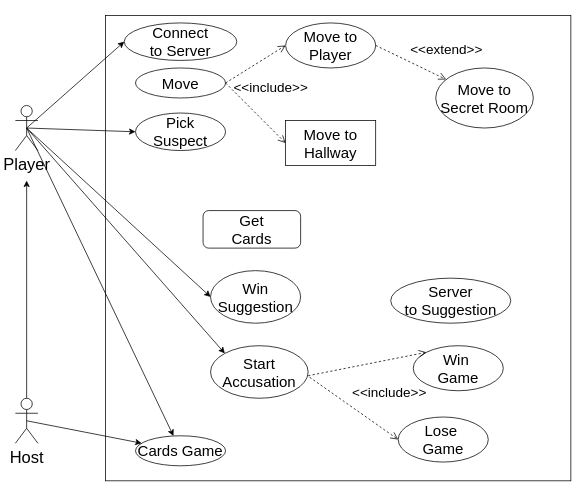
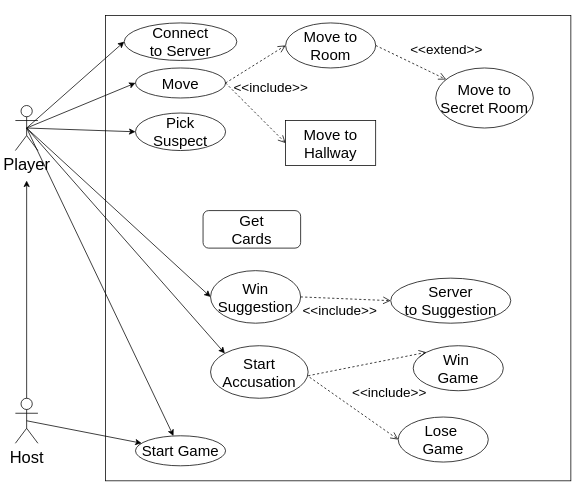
node "Move to Player": label "Move to Player" -> "Move to Room"
edge "Player" -> "Move": added
edge "Win Suggestion" -> "Server to Suggestion": added, label "<<include>>"
node "Cards Game": label "Cards Game" -> "Start Game"
